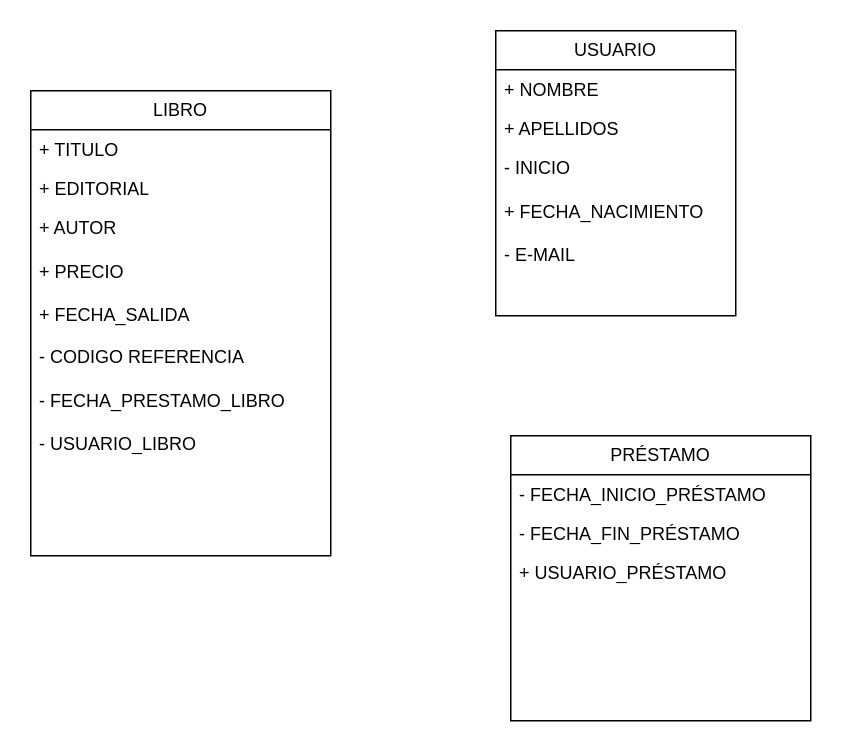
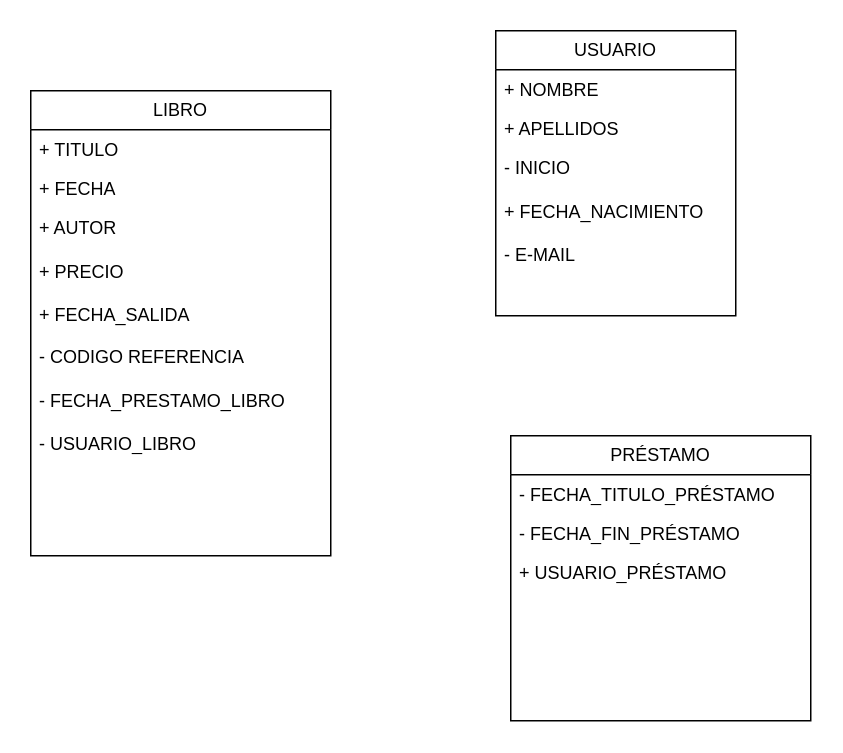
node "+ EDITORIAL": label "+ EDITORIAL" -> "+ FECHA"
node "- FECHA_INICIO_PRÉSTAMO": label "- FECHA_INICIO_PRÉSTAMO" -> "- FECHA_TITULO_PRÉSTAMO"
